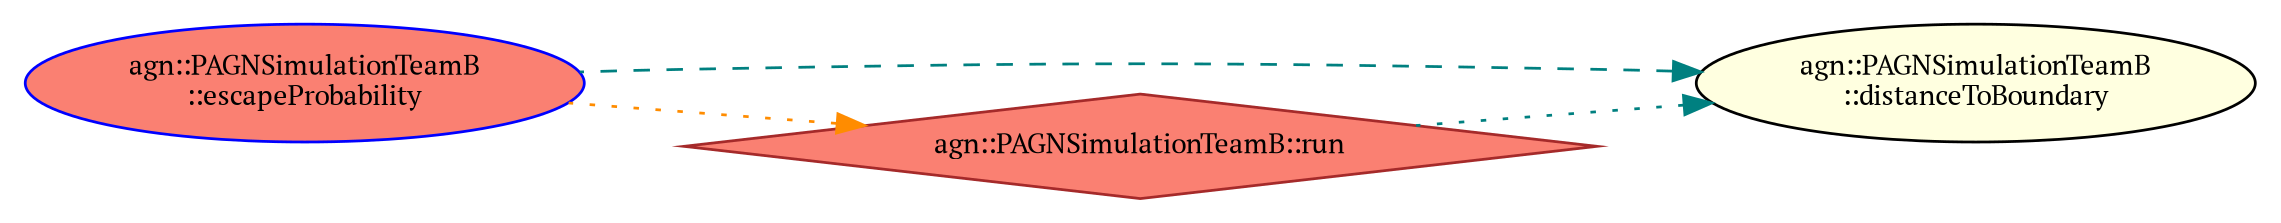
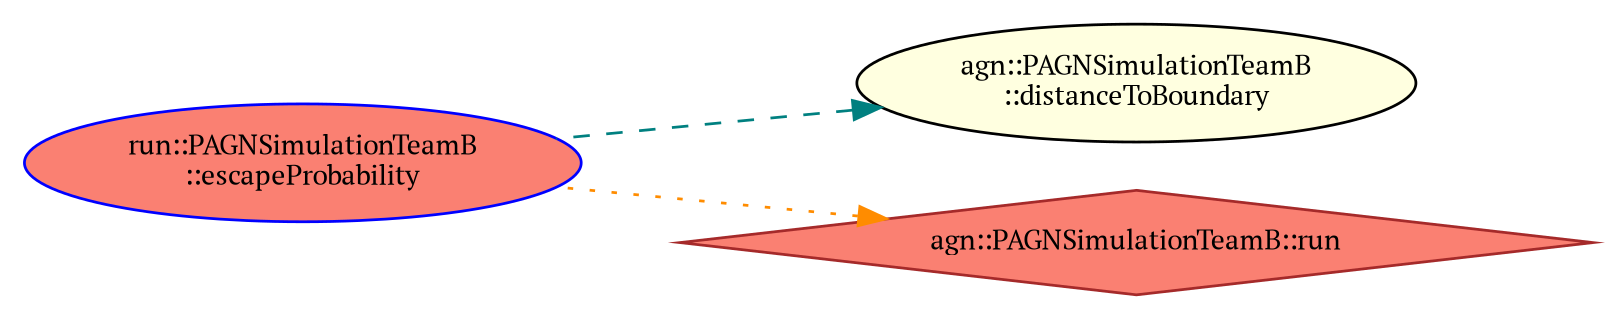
node "agn::PAGNSimulationTeamB ::escapeProbability": label "agn::PAGNSimulationTeamB ::escapeProbability" -> "run::PAGNSimulationTeamB ::escapeProbability"
edge "agn::PAGNSimulationTeamB::run" -> "agn::PAGNSimulationTeamB ::distanceToBoundary": removed
